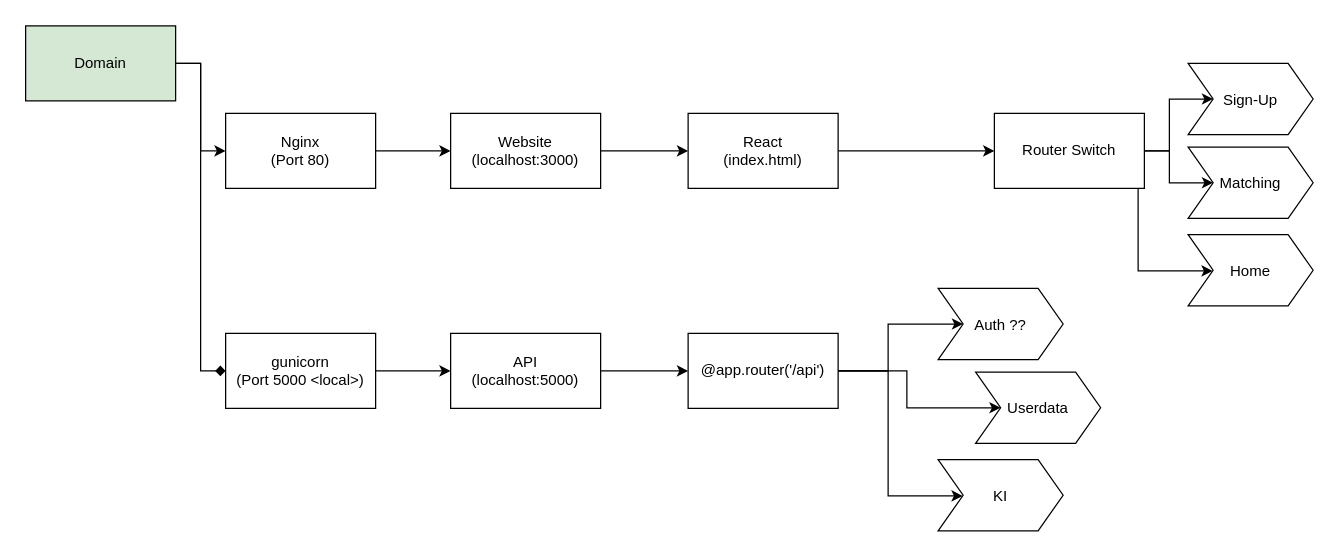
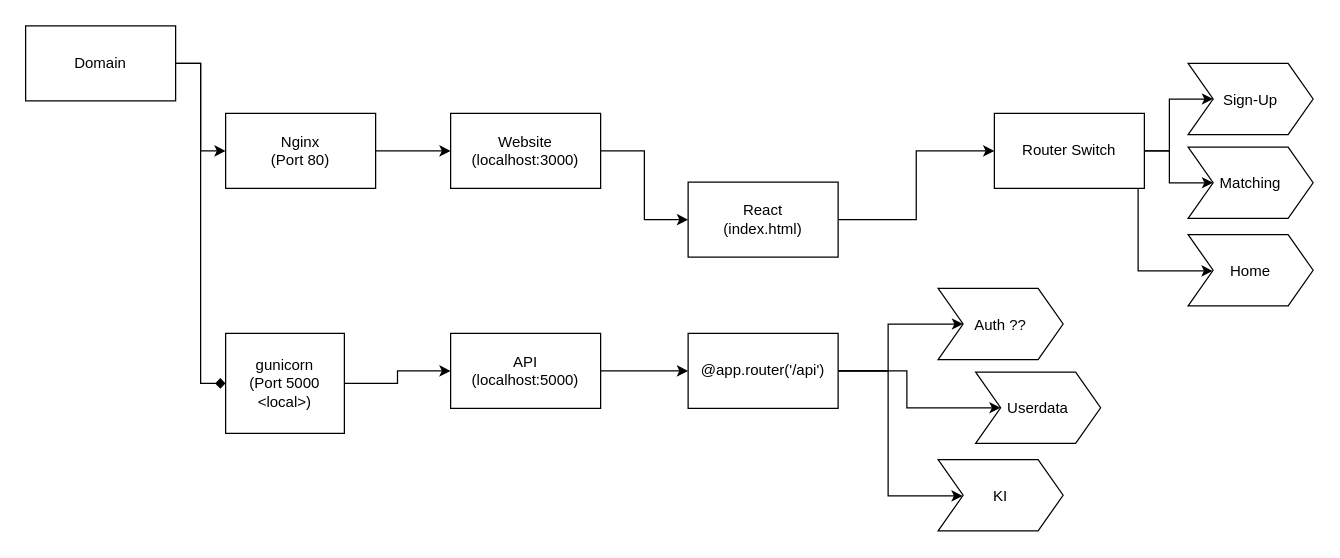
node "Domain": fillcolor #d5e8d4 -> #ffffff
node "React (index.html)": moved (763, 151) -> (763, 219)
node "gunicorn (Port 5000 <local>)": size 150x75 -> 119x100
